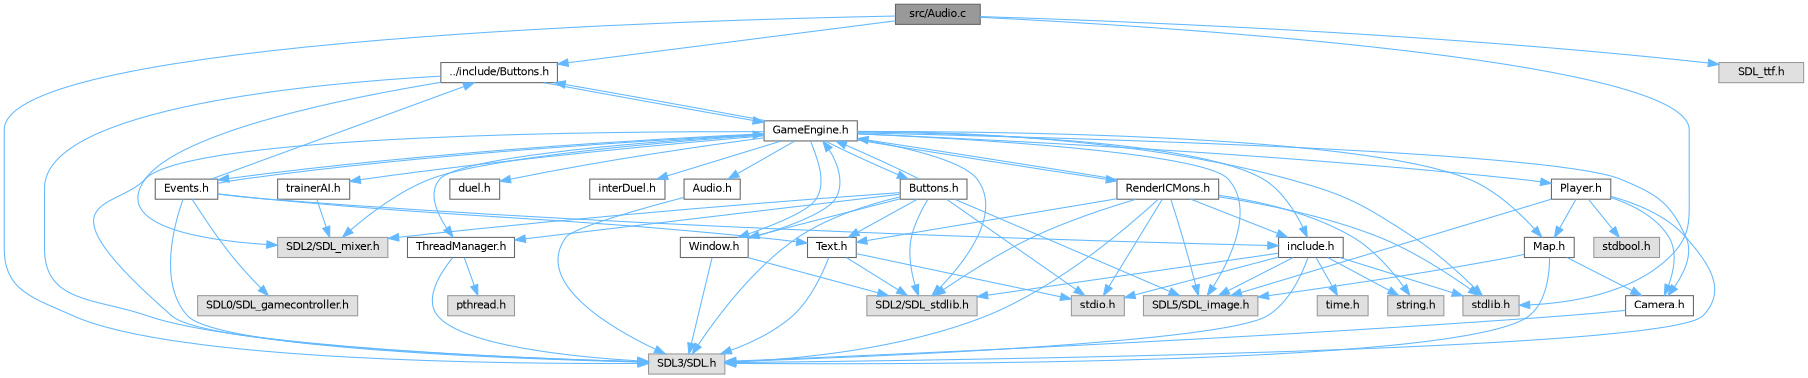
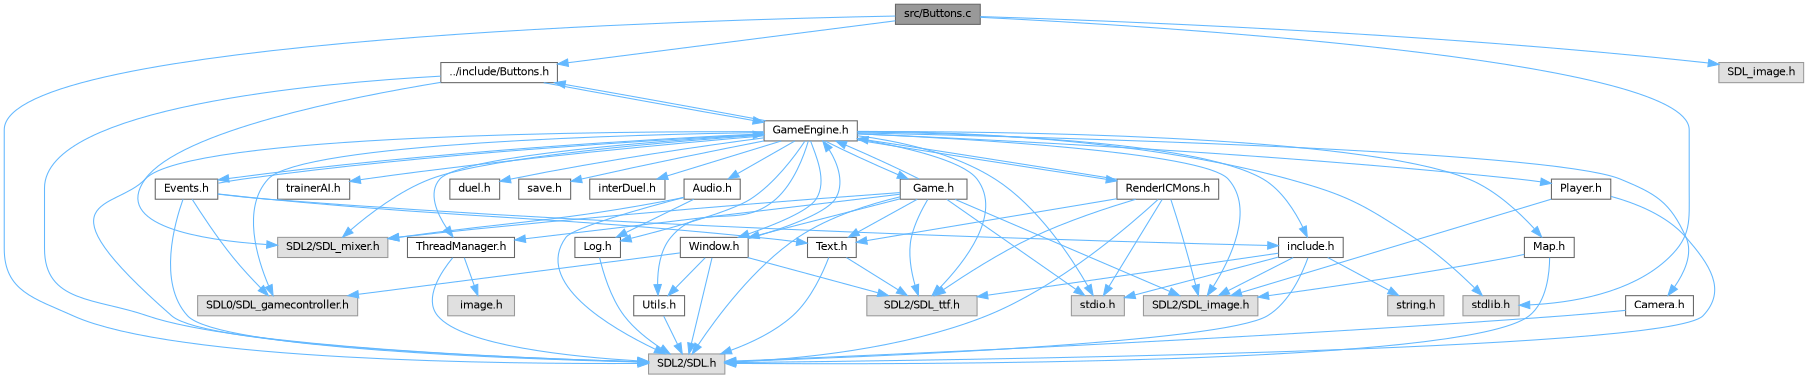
node "src/Audio.c": label "src/Audio.c" -> "src/Buttons.c"
node "SDL_ttf.h": label "SDL_ttf.h" -> "SDL_image.h"
edge "Events.h" -> "../include/Buttons.h": removed
edge "GameEngine.h" -> "SDL0/SDL_gamecontroller.h": added
node "save.h": added
node "Buttons.h": label "Buttons.h" -> "Game.h"
edge "trainerAI.h" -> "SDL2/SDL_mixer.h": now "Audio.h" -> "SDL2/SDL_mixer.h"
edge "Player.h" -> "Map.h": removed
edge "RenderICMons.h" -> "include.h": removed
edge "RenderICMons.h" -> "stdlib.h": removed
edge "Player.h" -> "Camera.h": removed
edge "RenderICMons.h" -> "string.h": removed
node "Log.h": added
node "stdbool.h": removed
edge "include.h" -> "stdlib.h": removed
edge "Text.h" -> "stdio.h": now "GameEngine.h" -> "stdio.h"
edge "Window.h" -> "SDL0/SDL_gamecontroller.h": added
edge "Map.h" -> "Camera.h": removed
node "pthread.h": label "pthread.h" -> "image.h"
node "Utils.h": added
node "SDL2/SDL_stdlib.h": label "SDL2/SDL_stdlib.h" -> "SDL2/SDL_ttf.h"
node "SDL5/SDL_image.h": label "SDL5/SDL_image.h" -> "SDL2/SDL_image.h"
node "time.h": removed
node "SDL3/SDL.h": label "SDL3/SDL.h" -> "SDL2/SDL.h"
